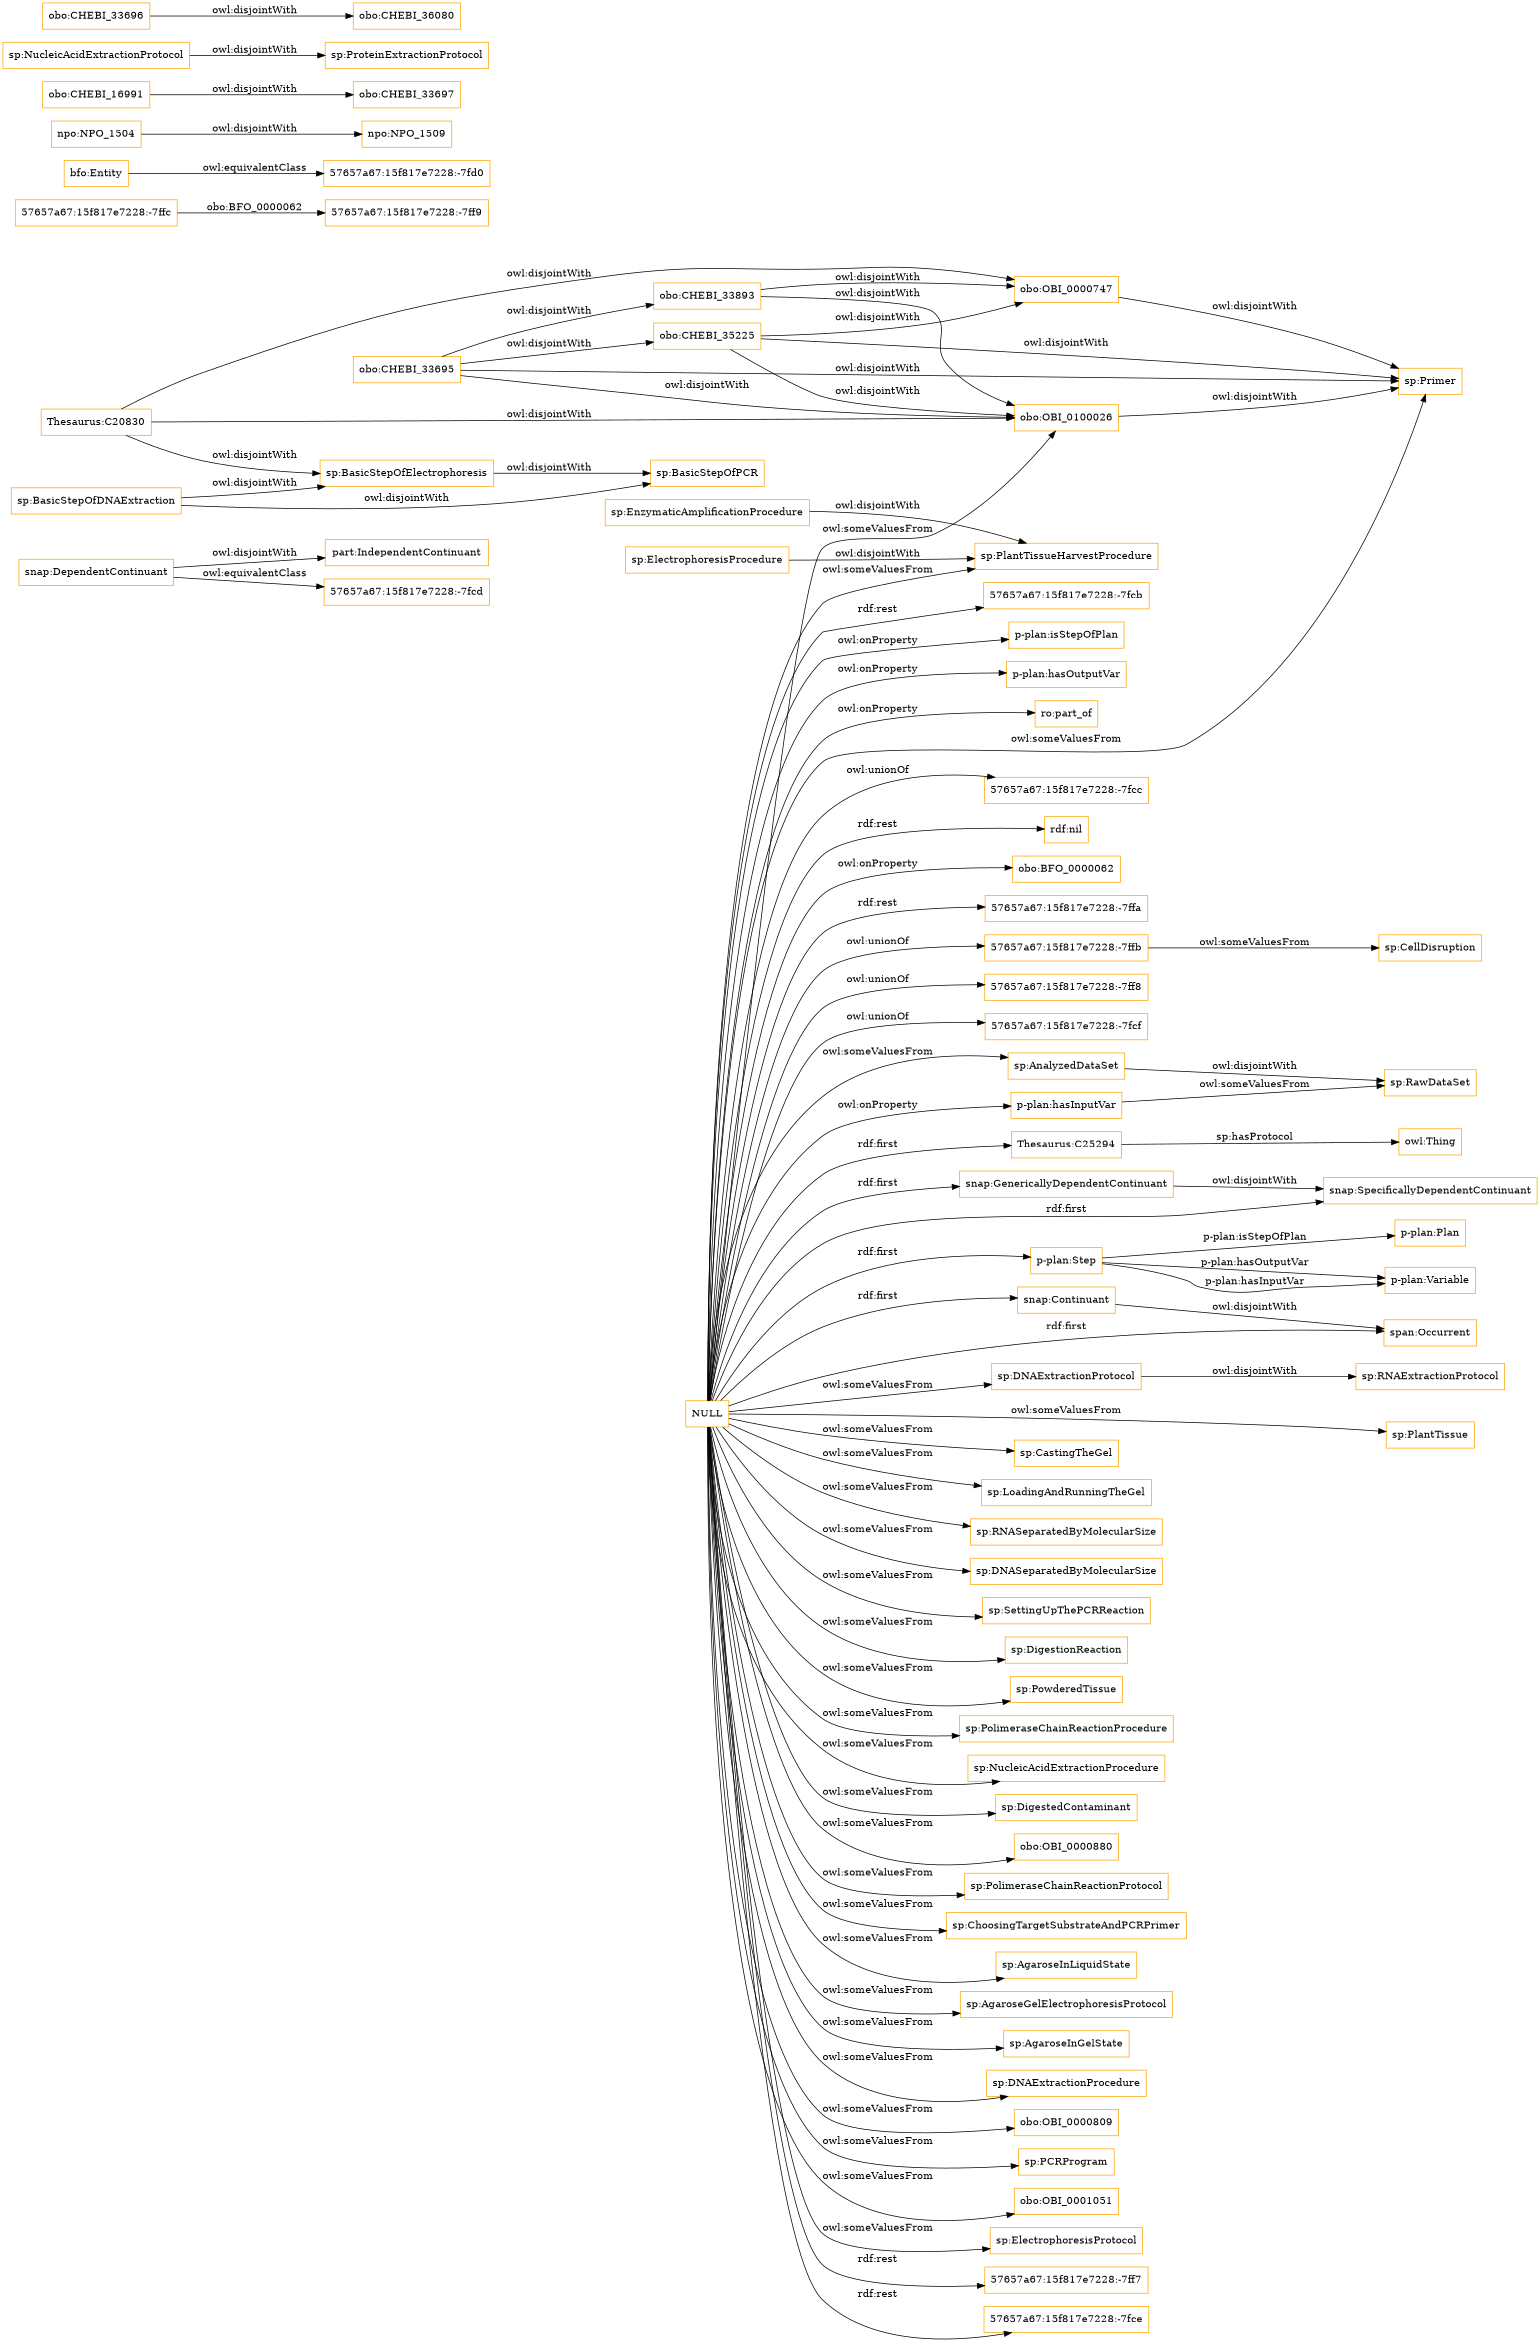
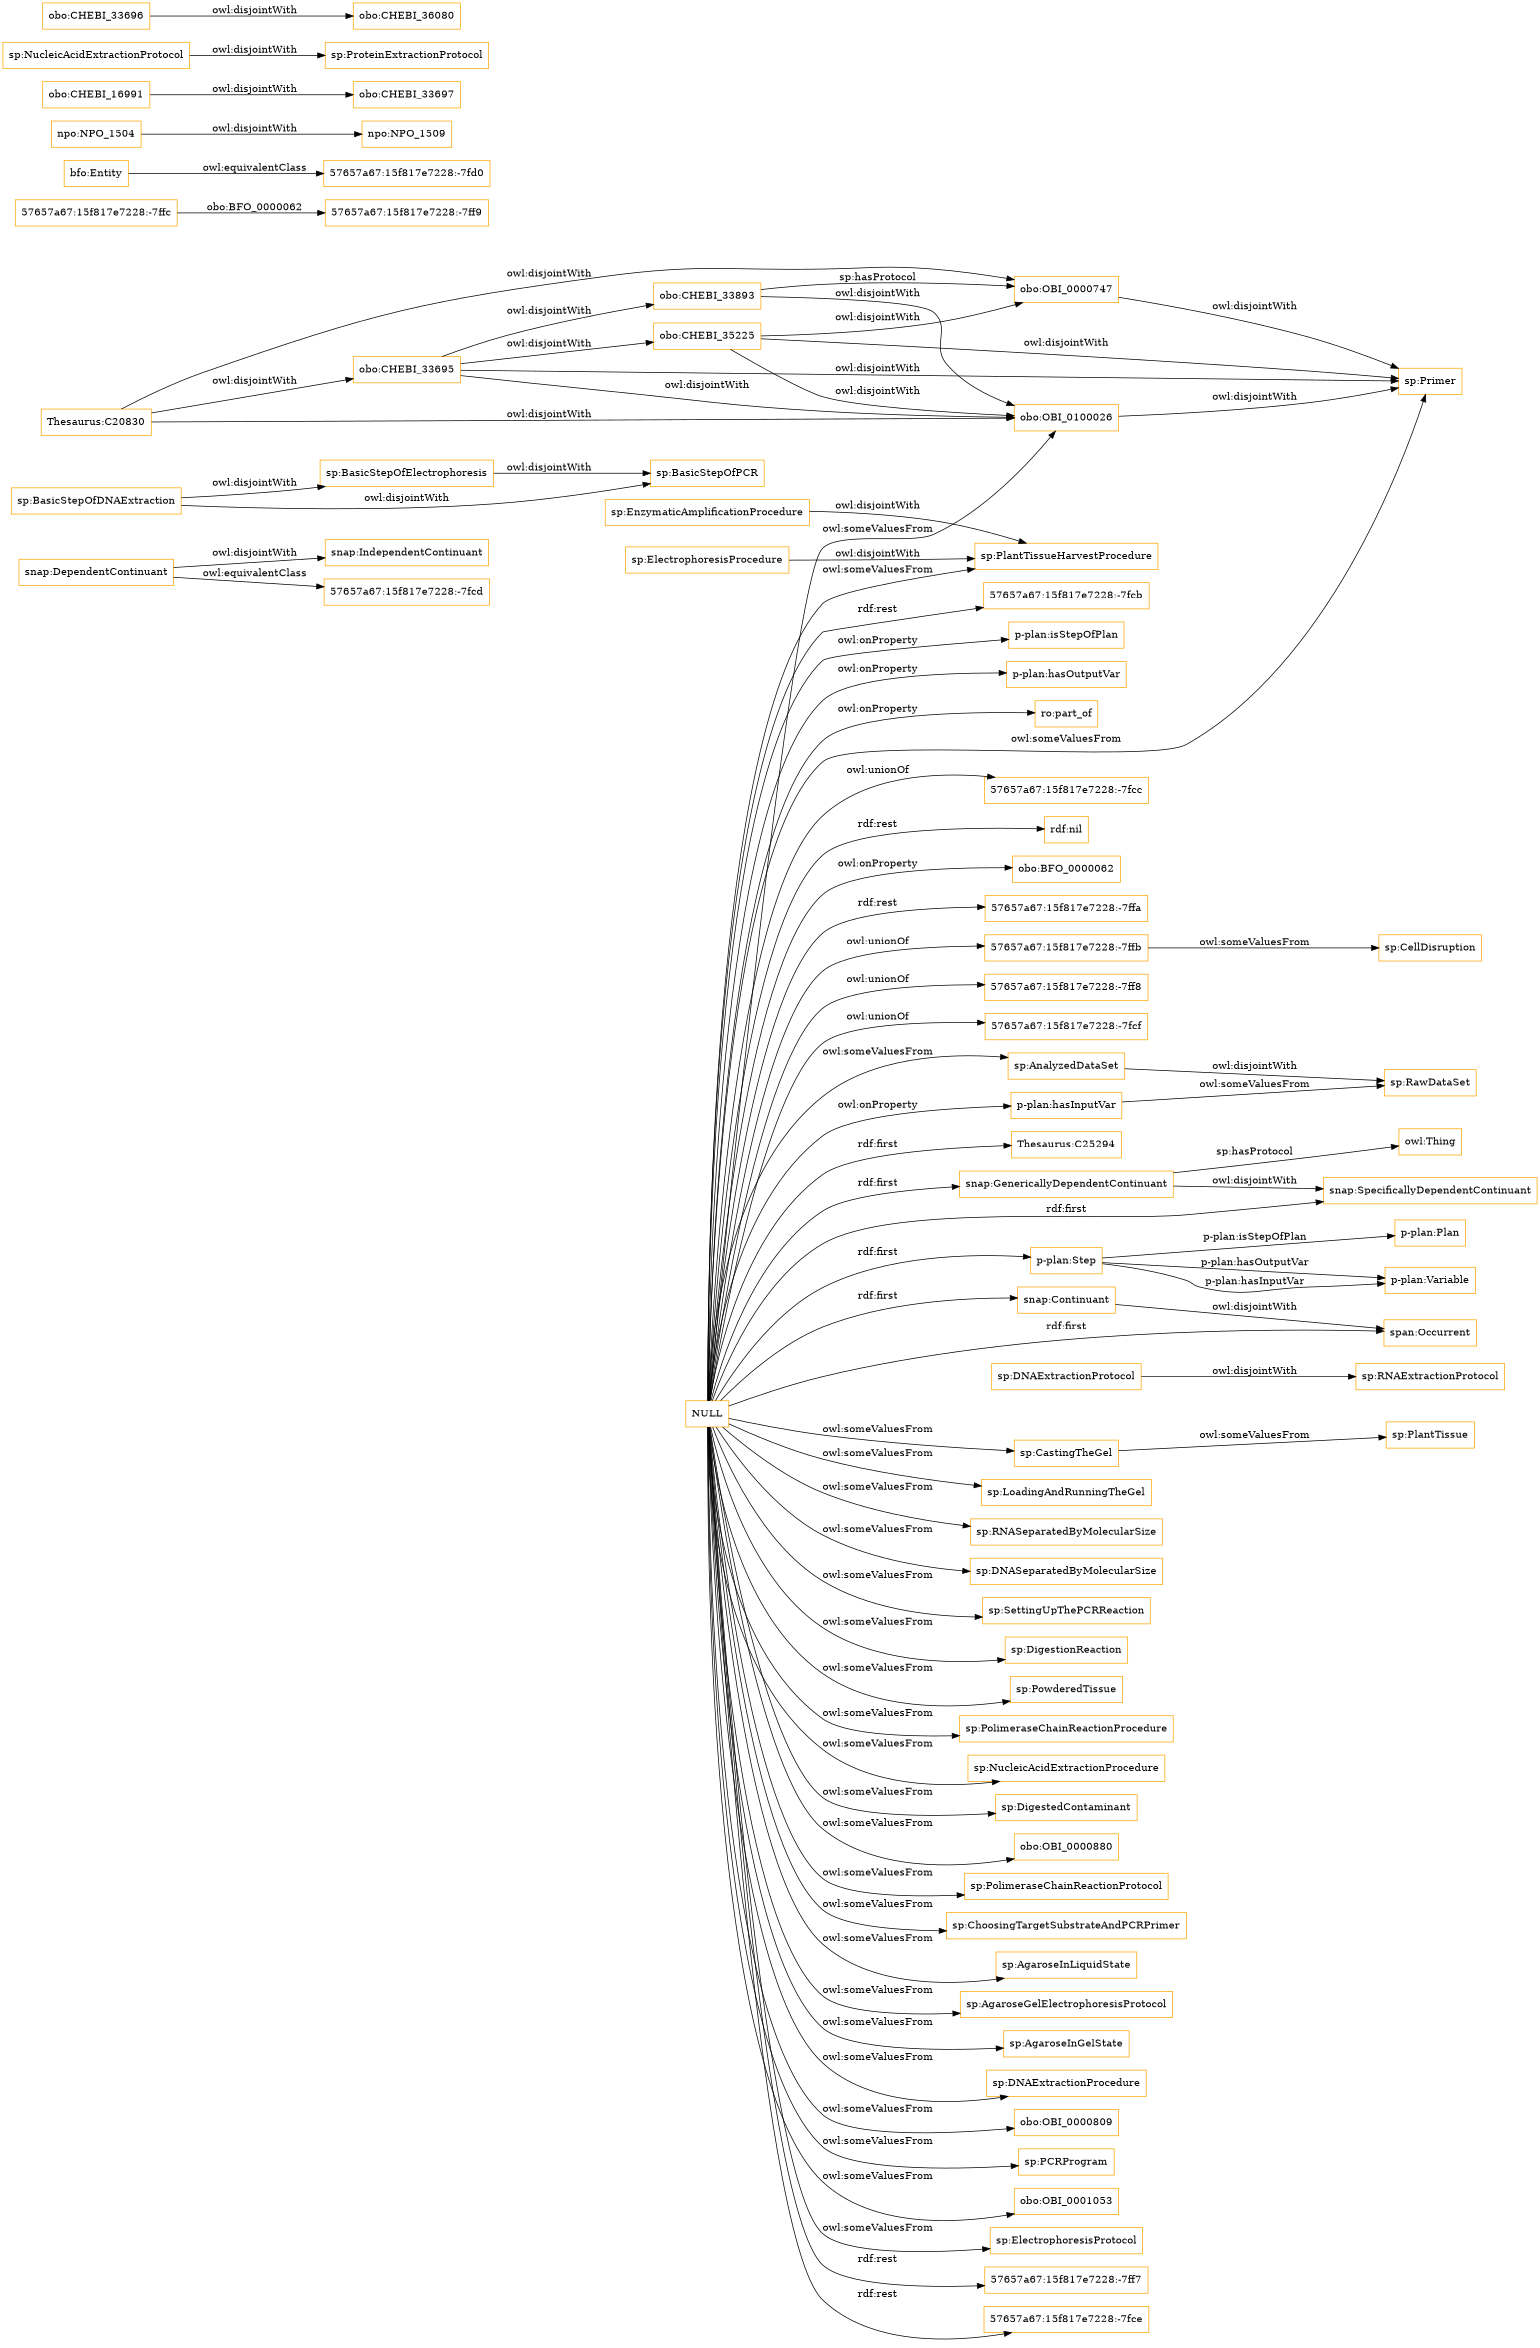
edge "obo:CHEBI_33893" -> "obo:OBI_0000747": label "owl:disjointWith" -> "sp:hasProtocol"
edge "Thesaurus:C20830" -> "sp:BasicStepOfElectrophoresis": now "Thesaurus:C20830" -> "obo:CHEBI_33695"
node "part:IndependentContinuant": label "part:IndependentContinuant" -> "snap:IndependentContinuant"
edge "Thesaurus:C25294" -> "owl:Thing": now "snap:GenericallyDependentContinuant" -> "owl:Thing"
edge "NULL" -> "sp:DNAExtractionProtocol": removed, label "owl:someValuesFrom"
edge "NULL" -> "sp:PlantTissue": now "sp:CastingTheGel" -> "sp:PlantTissue"
node "obo:OBI_0001051": label "obo:OBI_0001051" -> "obo:OBI_0001053"
